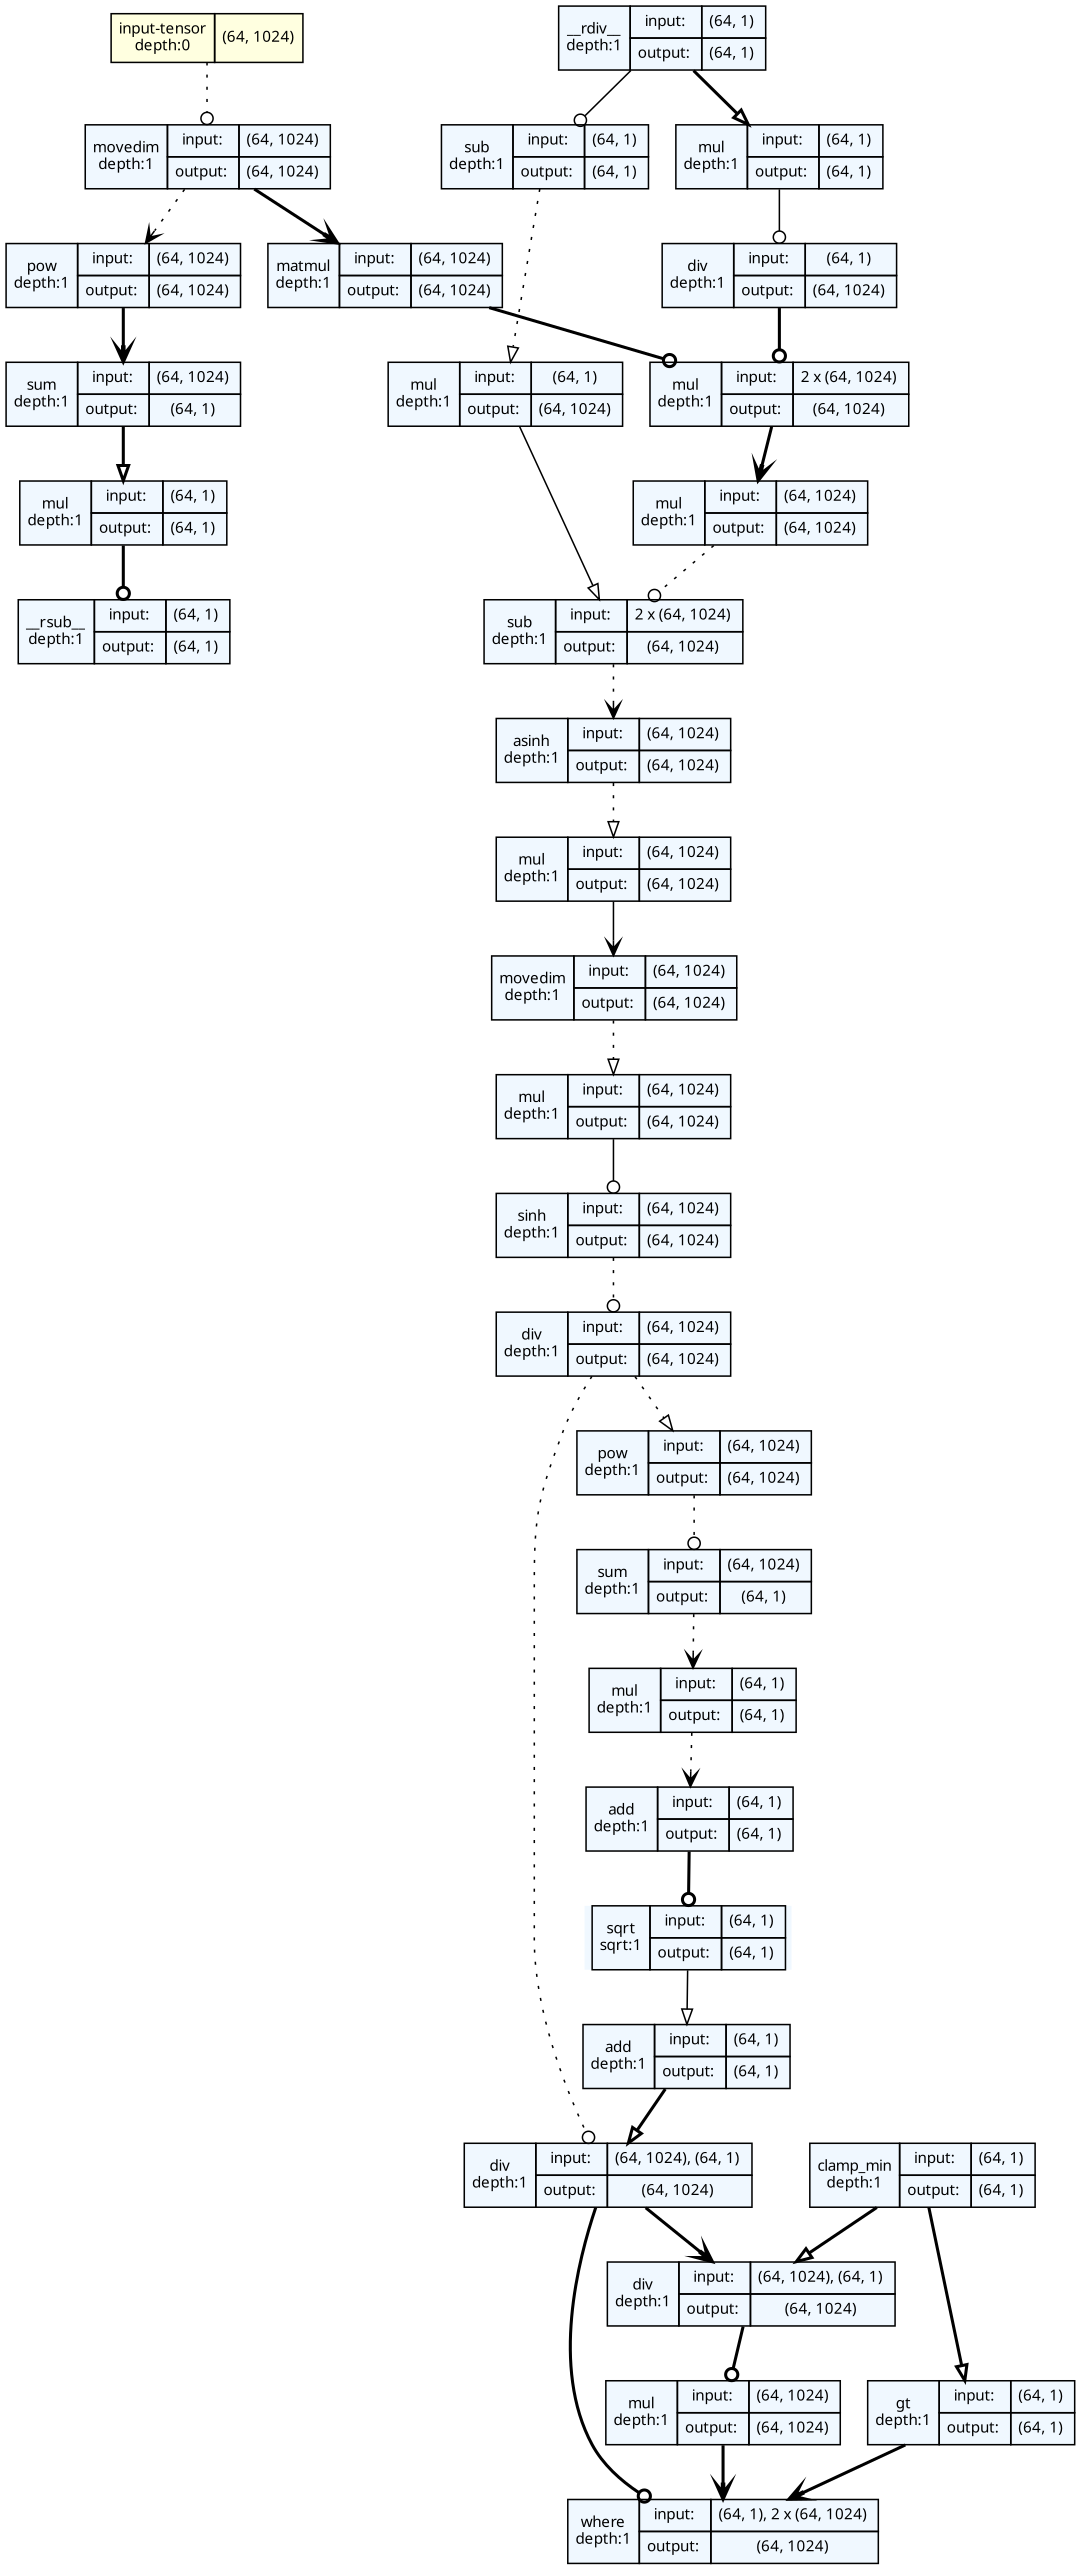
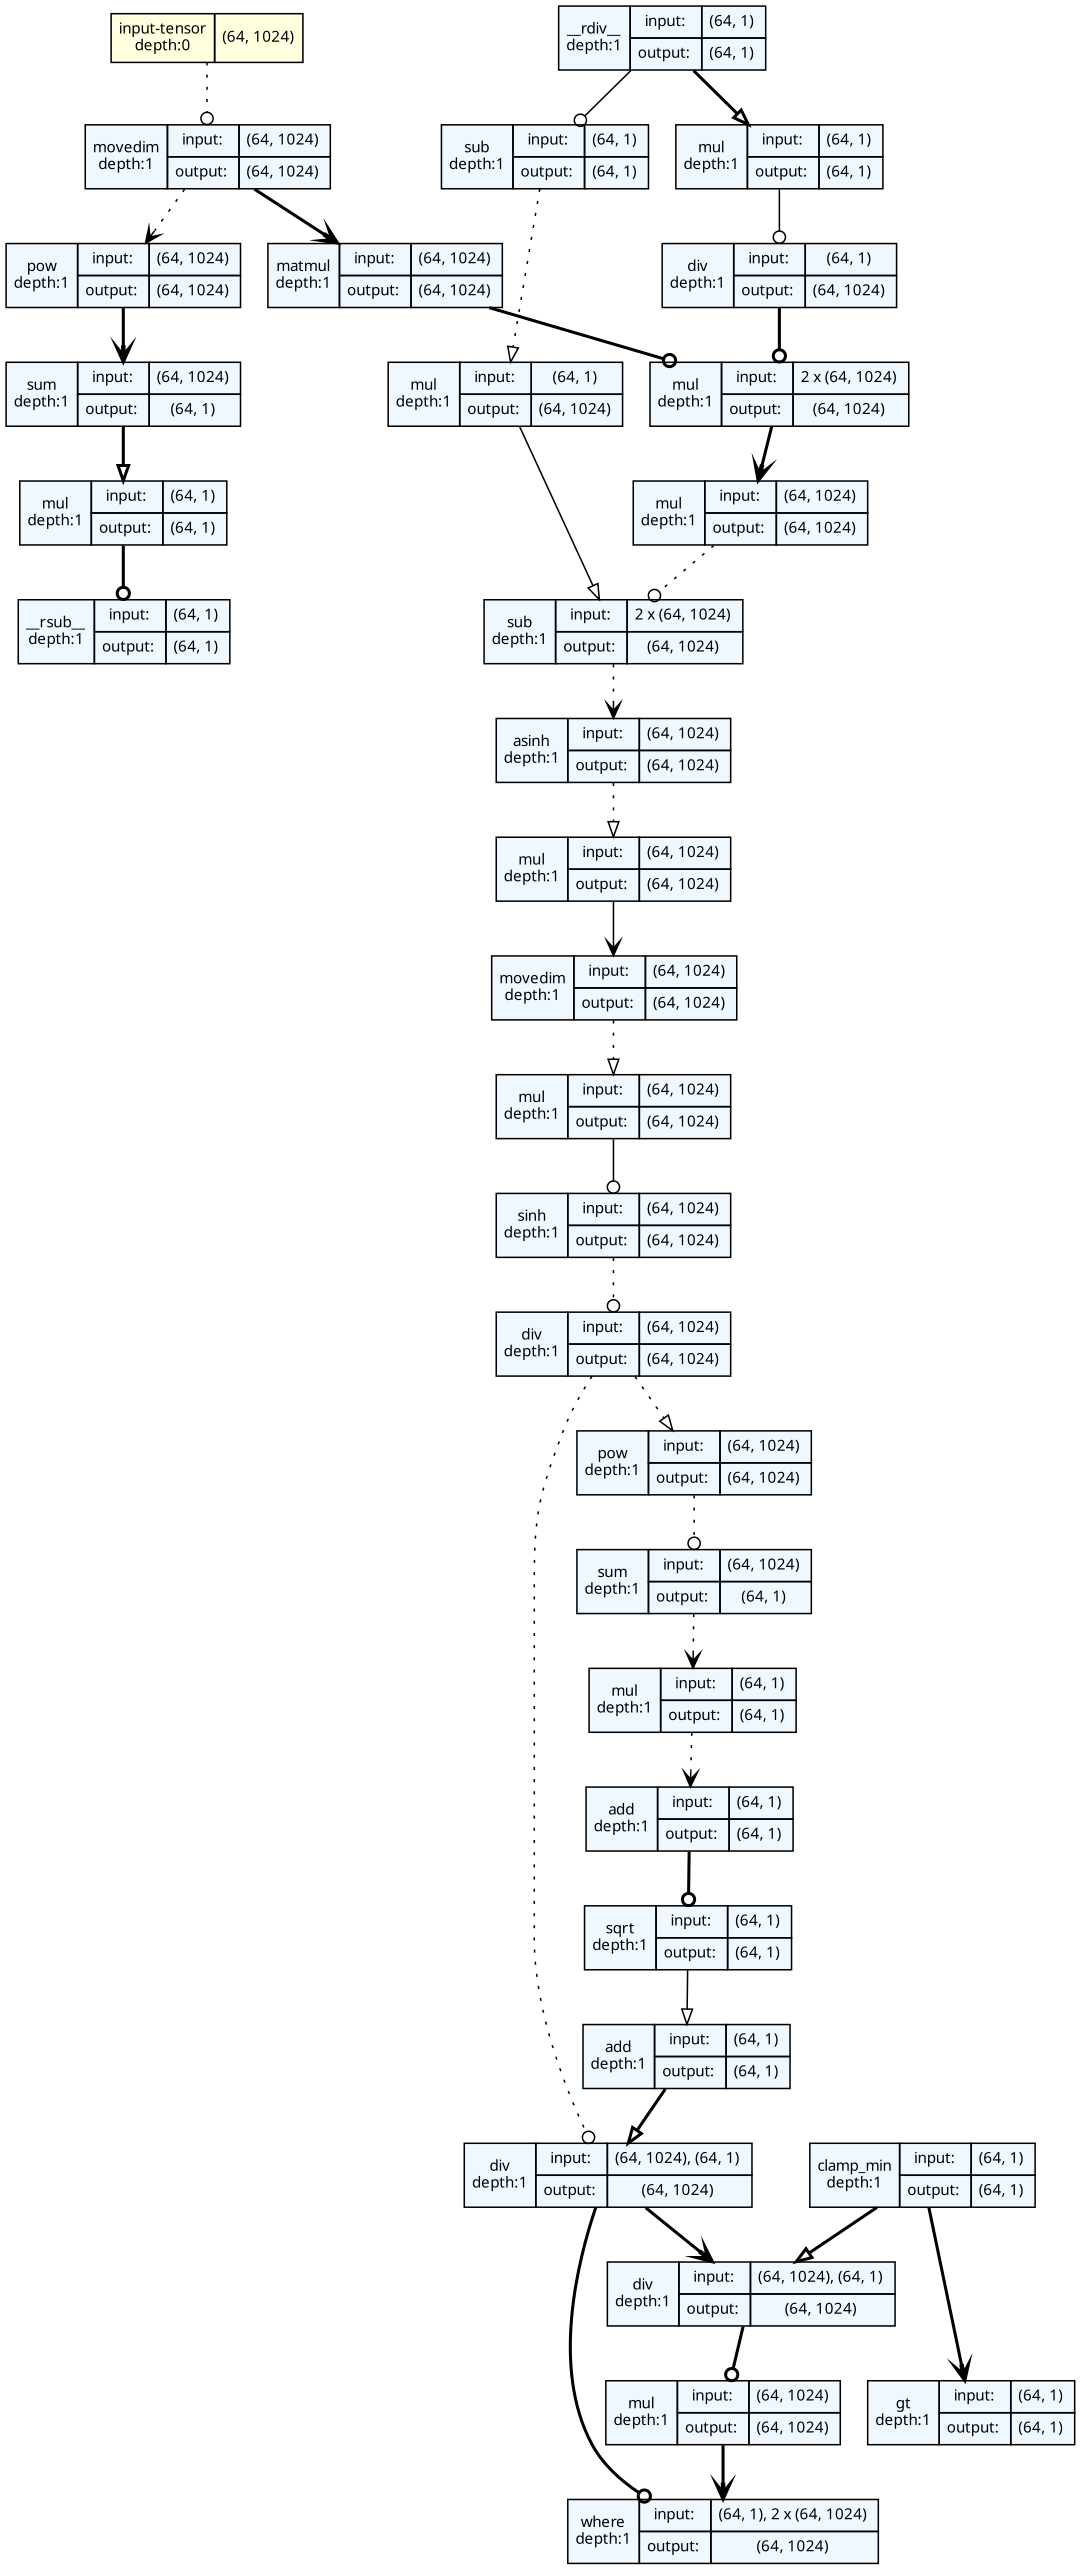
node "sqrt": text "sqrt:1" -> "depth:1"
edge "clamp_min" -> "gt": arrowhead onormal -> vee
edge "gt" -> "where": removed
